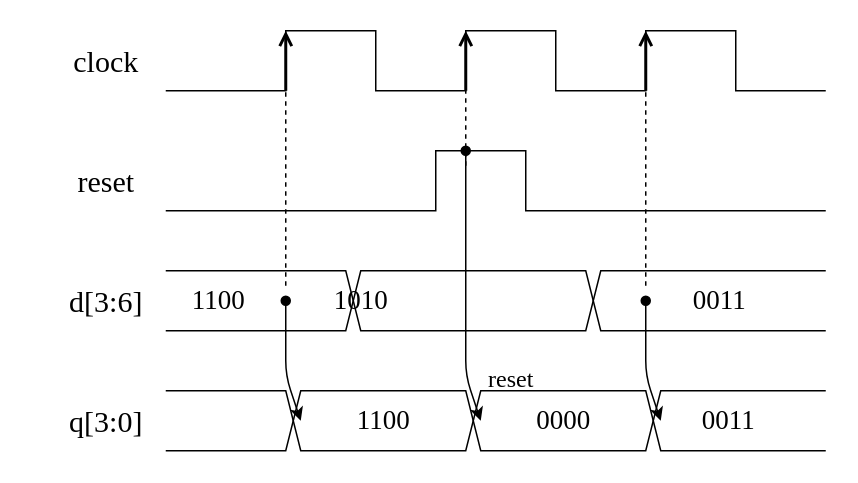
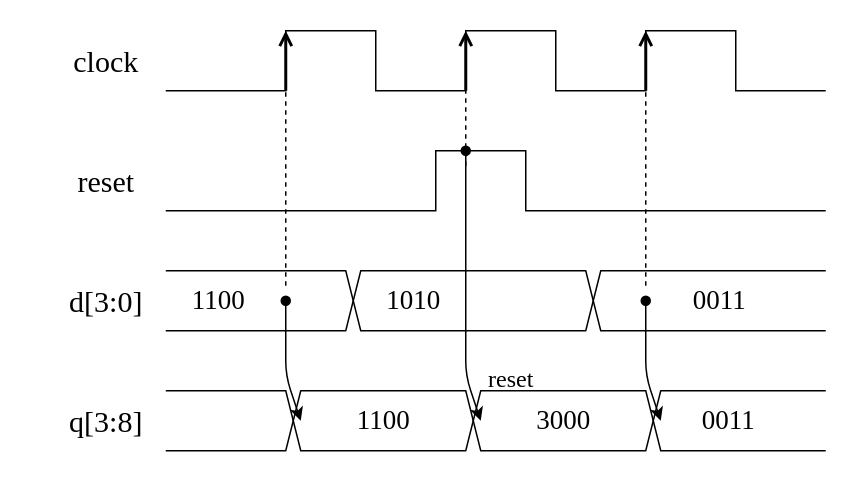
node "d[3:6]": label "d[3:6]" -> "d[3:0]"
node "1010": moved (361, 301) -> (413, 301)
node "q[3:0]": label "q[3:0]" -> "q[3:8]"
node "0000": label "0000" -> "3000"
